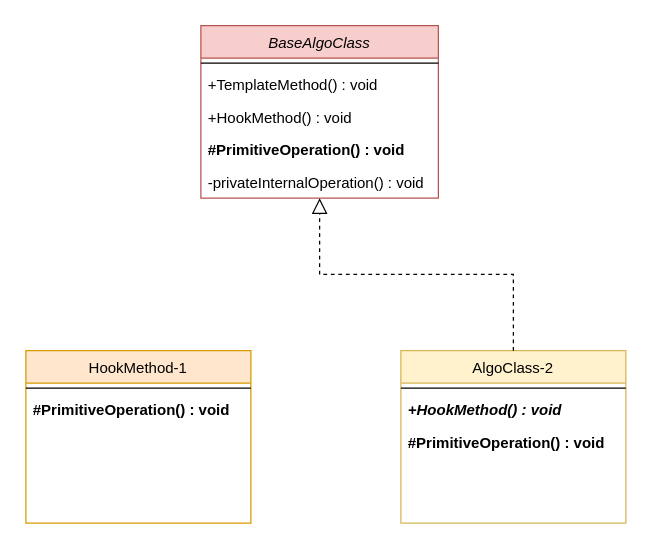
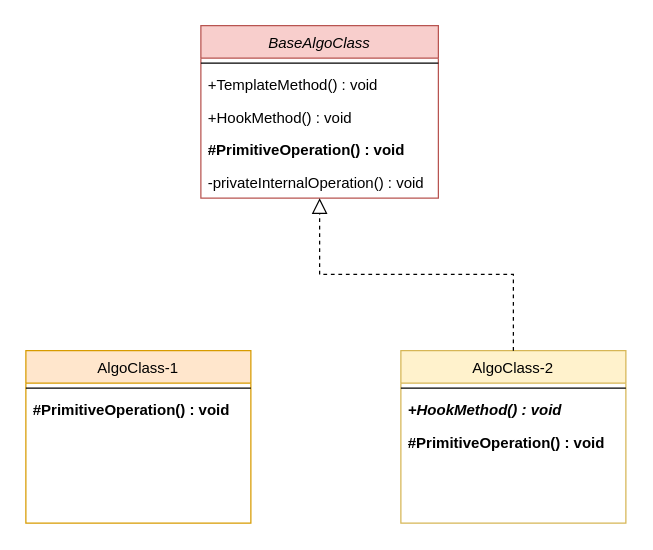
node "HookMethod-1": label "HookMethod-1" -> "AlgoClass-1"
